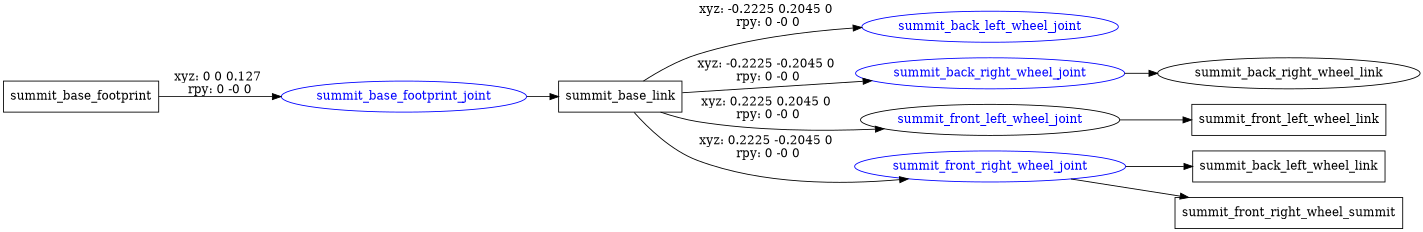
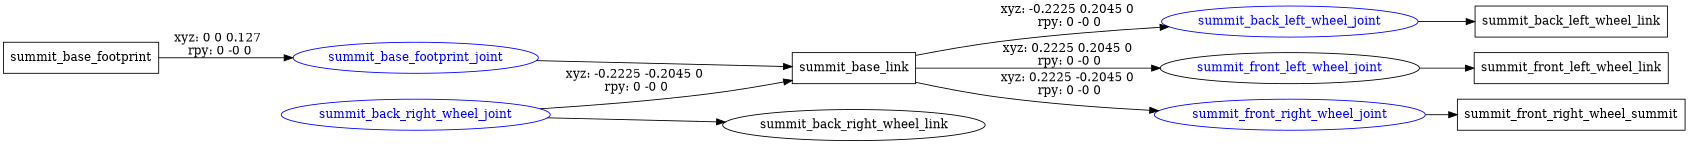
edge "summit_base_link" -> "summit_back_right_wheel_joint": reversed
edge "summit_front_right_wheel_joint" -> "summit_back_left_wheel_link": now "summit_back_left_wheel_joint" -> "summit_back_left_wheel_link"
